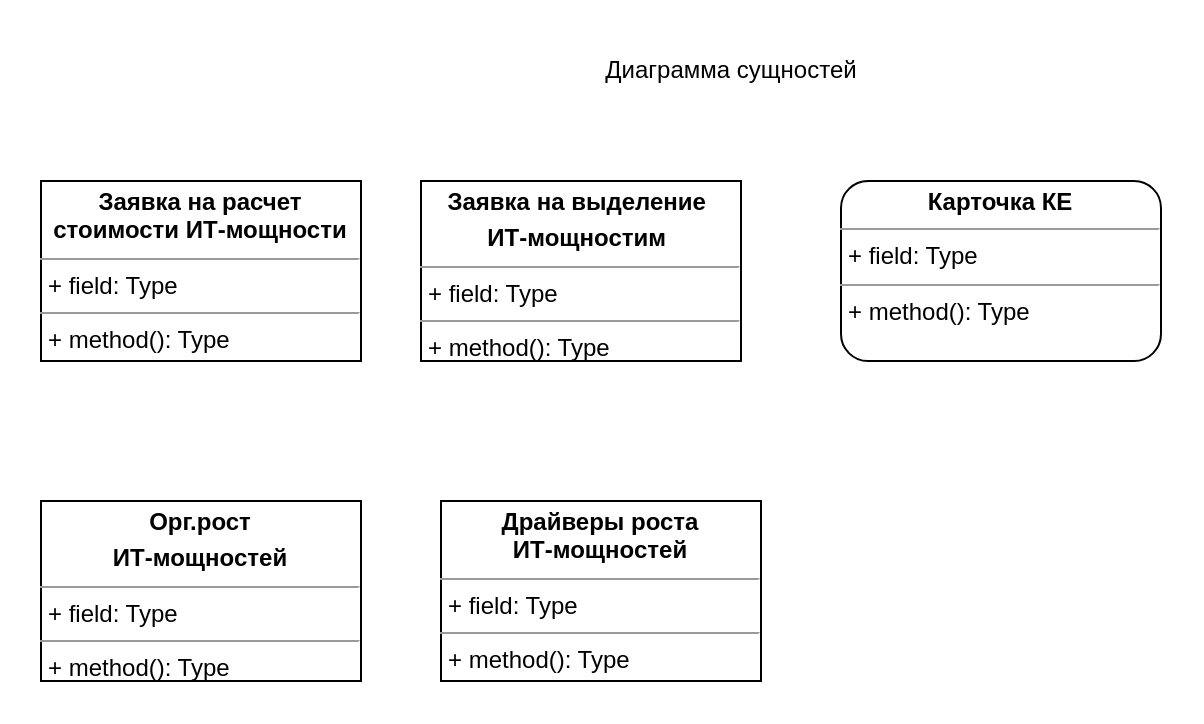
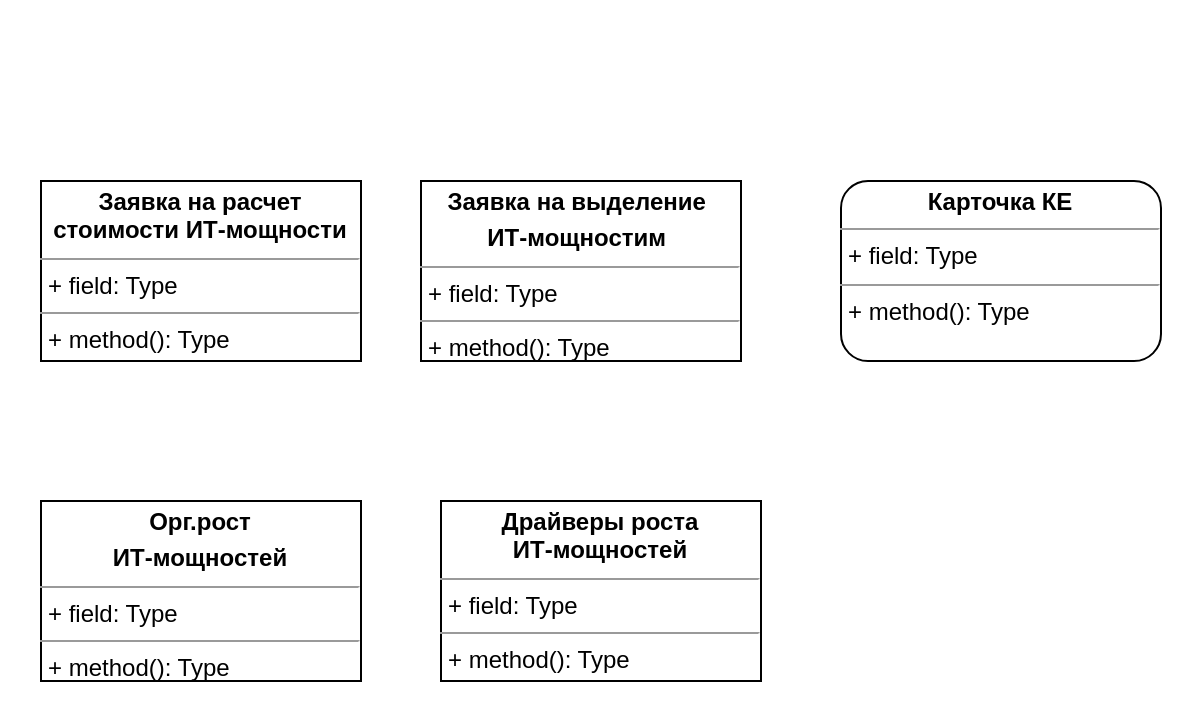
node "Диаграмма сущностей": removed
